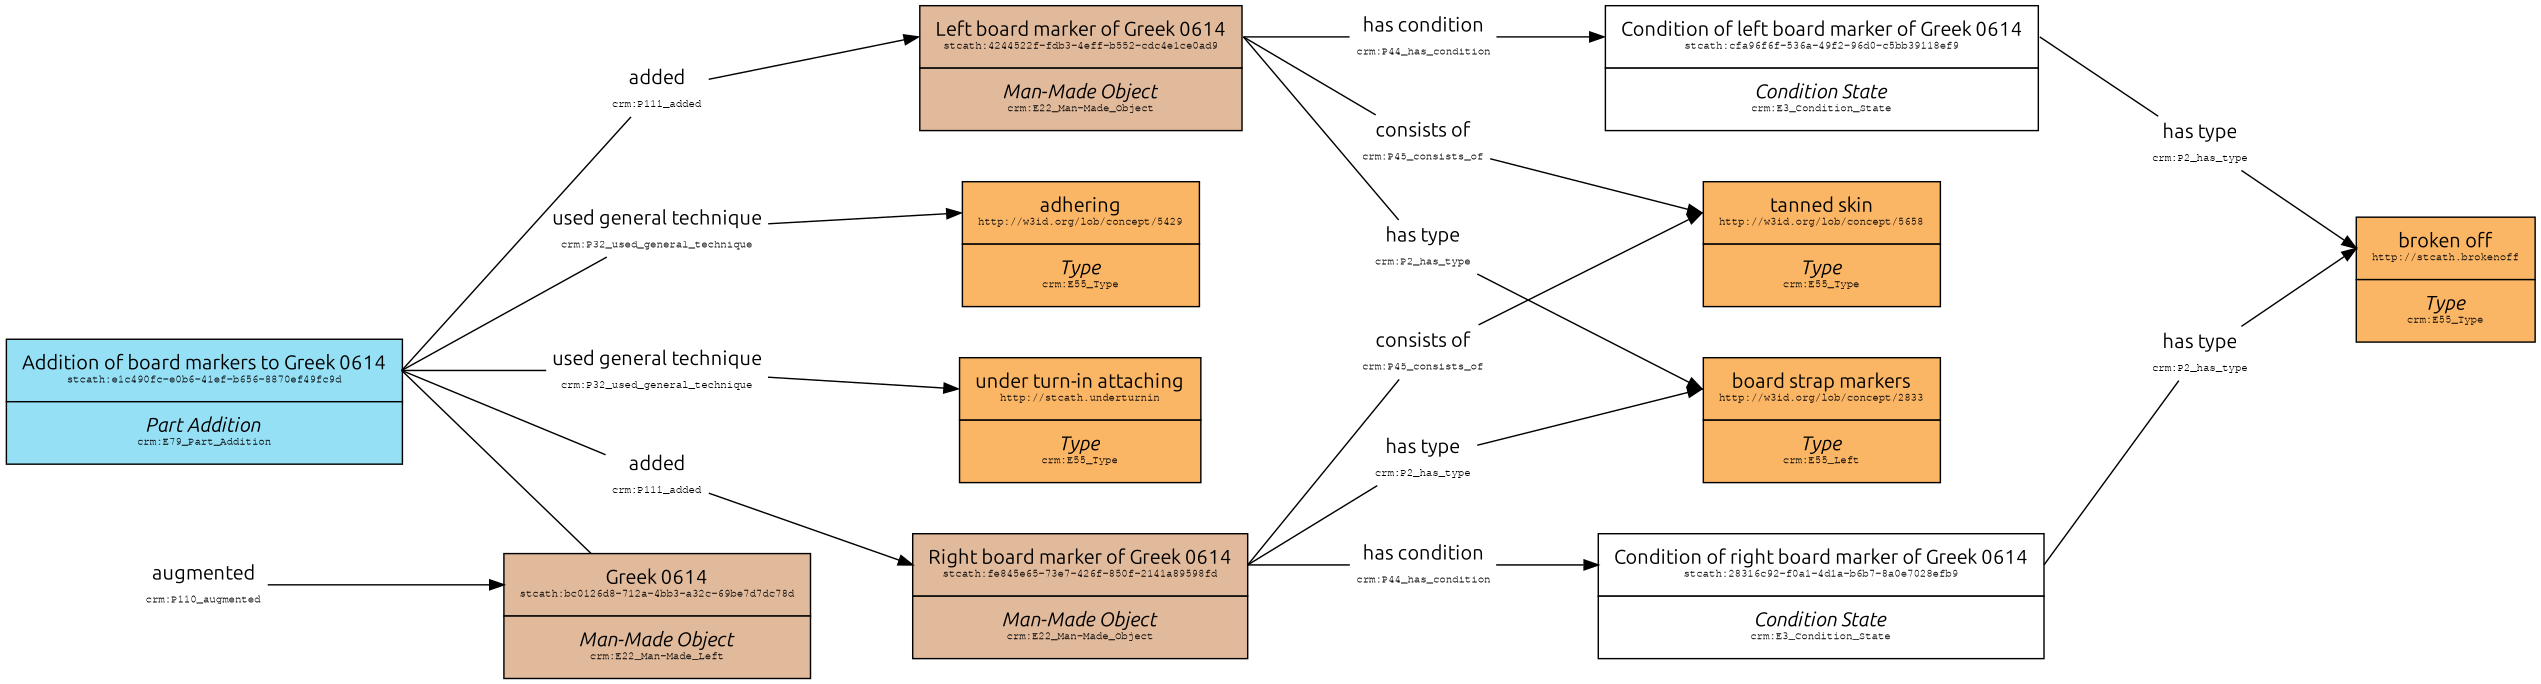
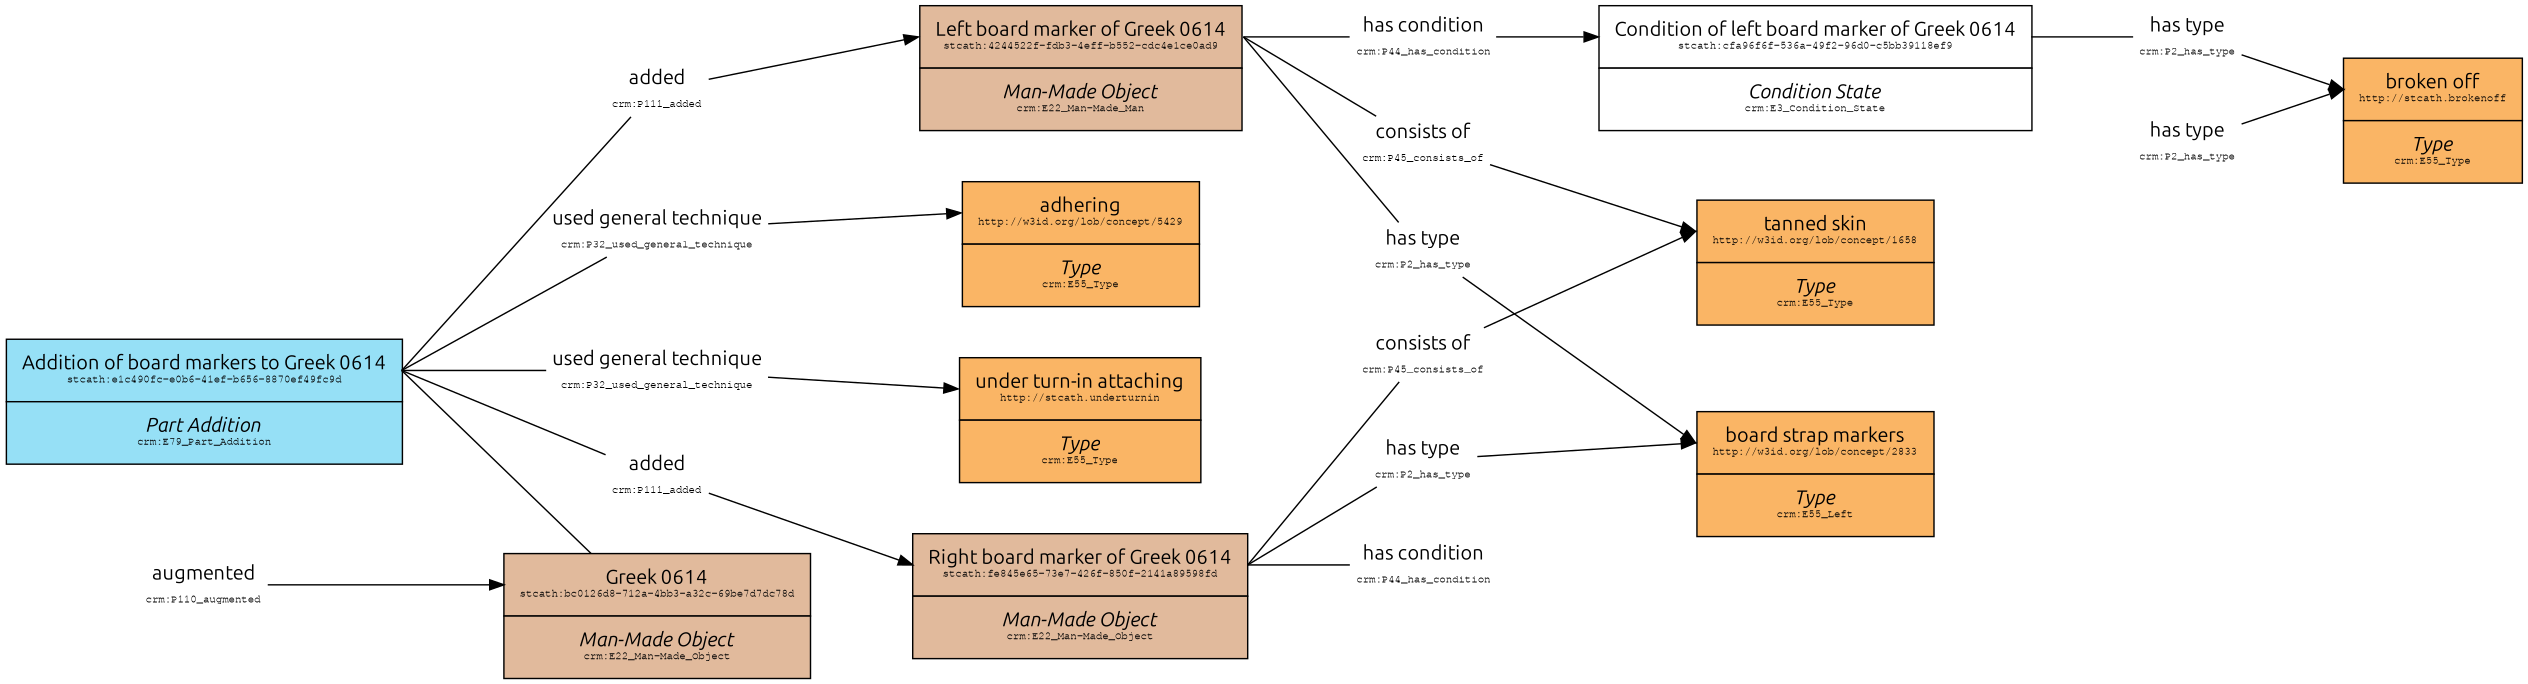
node "Left board marker of Greek 0614": text "crm:E22_Man-Made_Object" -> "crm:E22_Man-Made_Man"
node "tanned skin": text "http://w3id.org/lob/concept/5658" -> "http://w3id.org/lob/concept/1658"
node "Condition of right board marker of Greek 0614": removed
node "Greek 0614": text "crm:E22_Man-Made_Left" -> "crm:E22_Man-Made_Object"
